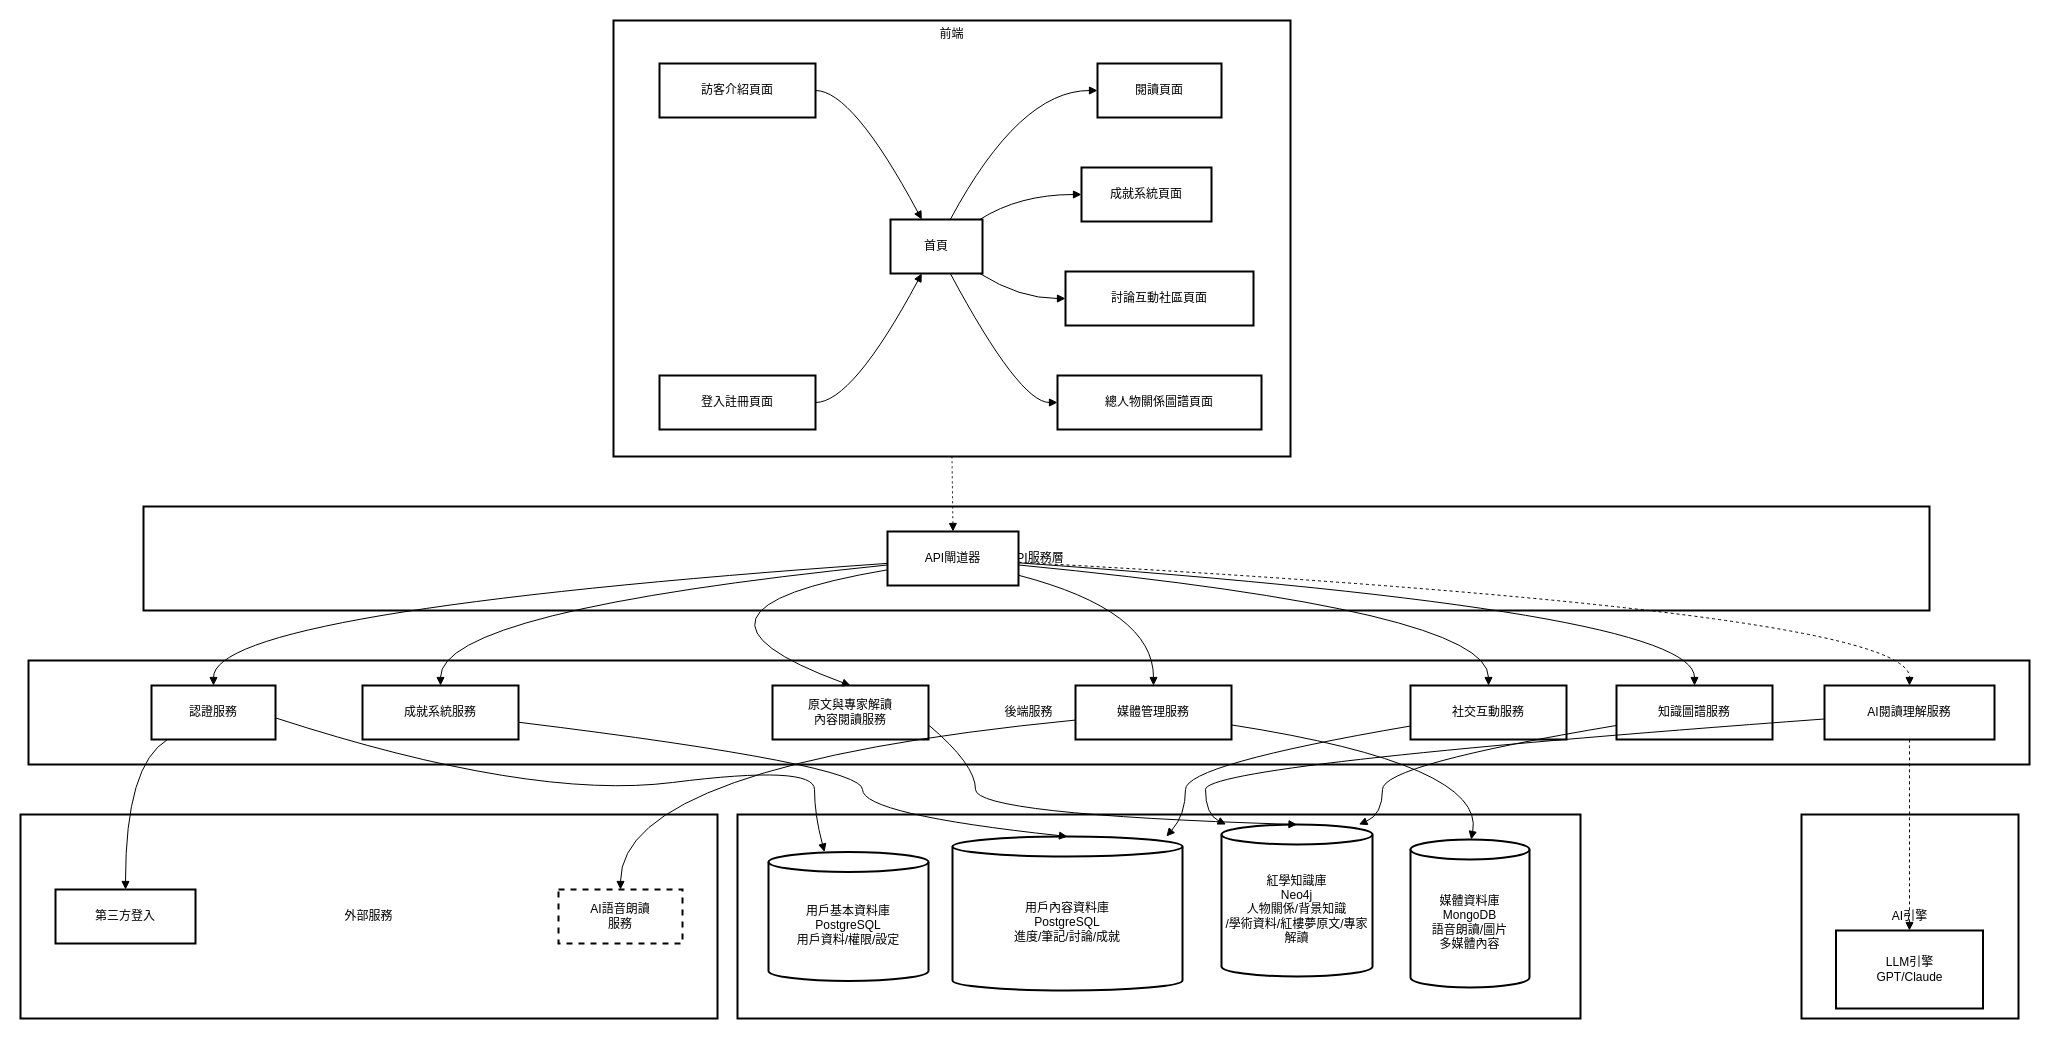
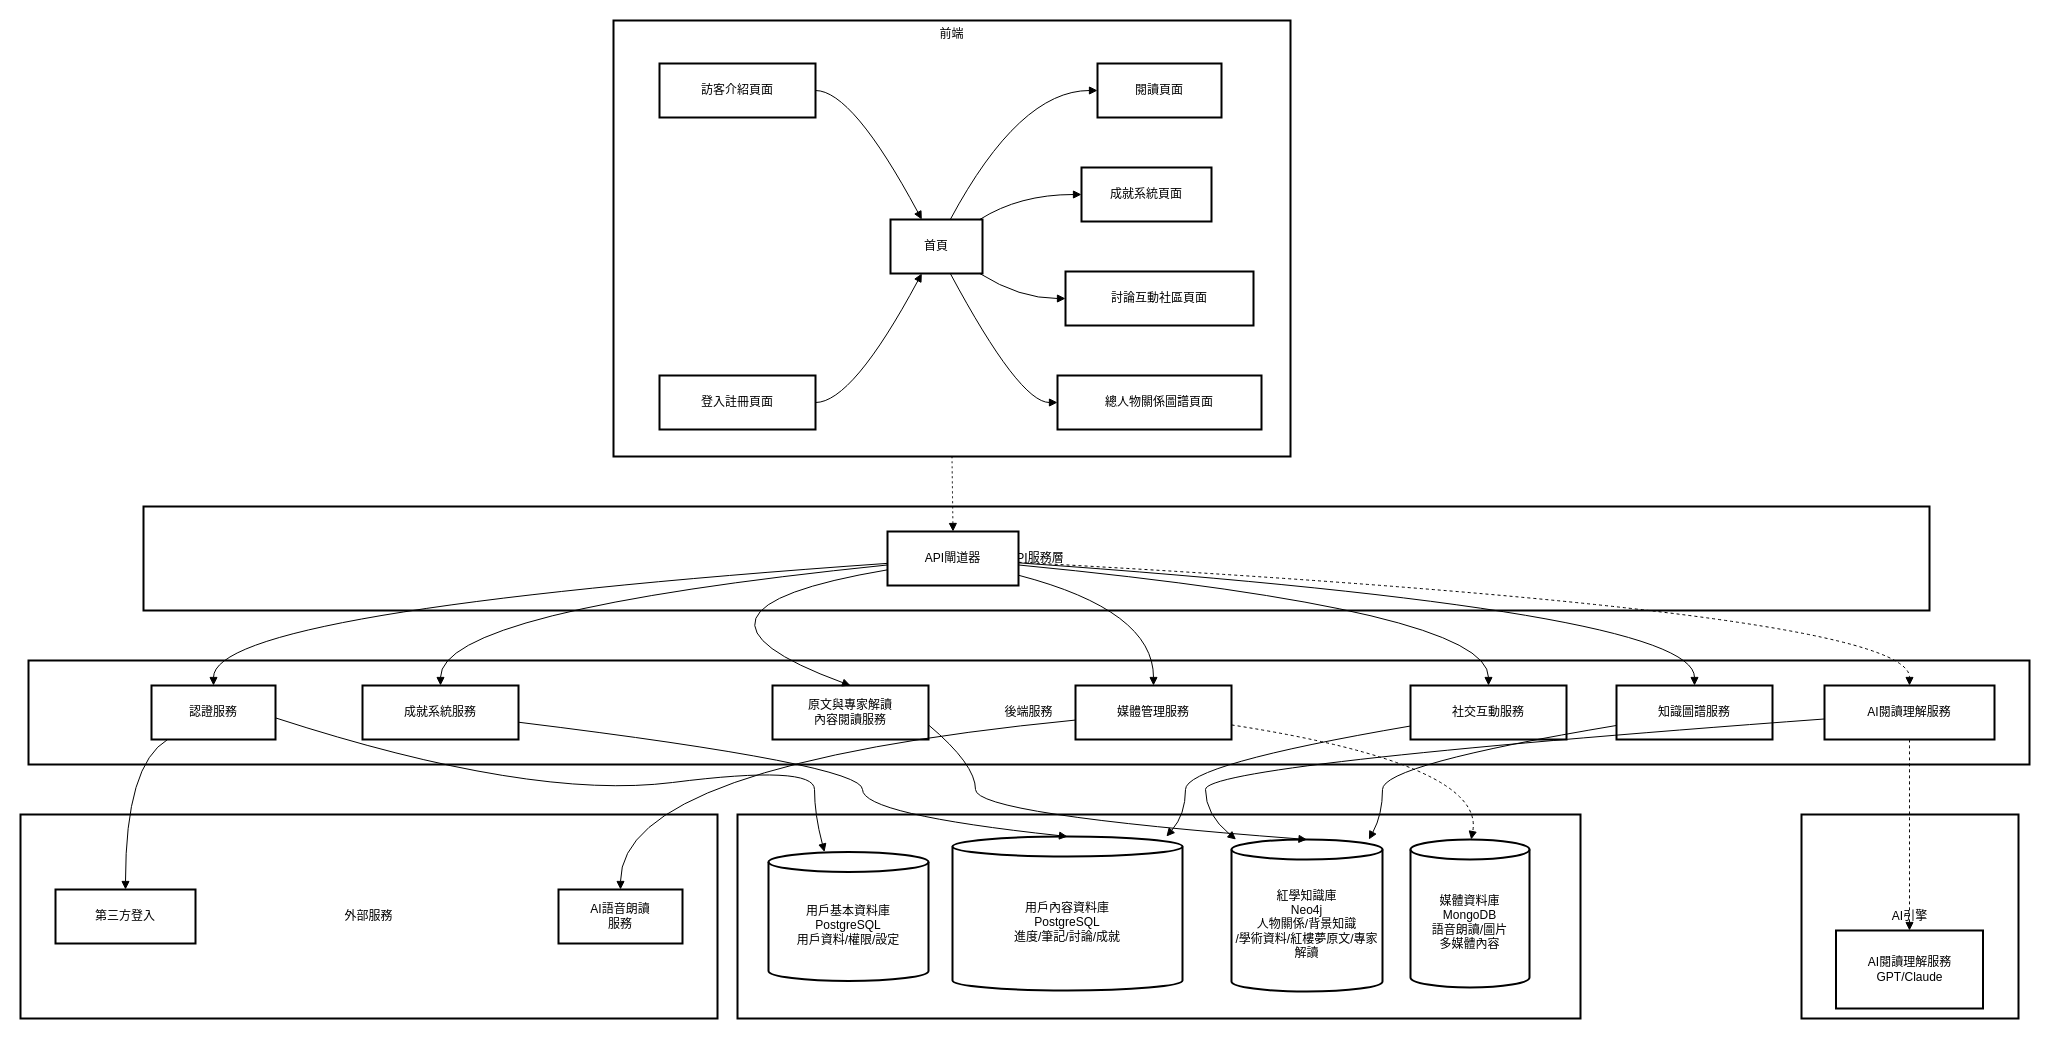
edge "媒體管理服務" -> "媒體資料庫 MongoDB 語音朗讀/圖片 多媒體內容": style solid -> dashed
node "紅學知識庫 Neo4j 人物關係/背景知識 /學術資料/紅樓夢原文/專家解讀": moved (1297, 901) -> (1307, 916)
node "AI語音朗讀 服務": style dashed -> solid
node "LLM引擎 GPT/Claude": label "LLM引擎 GPT/Claude" -> "AI閱讀理解服務 GPT/Claude"
